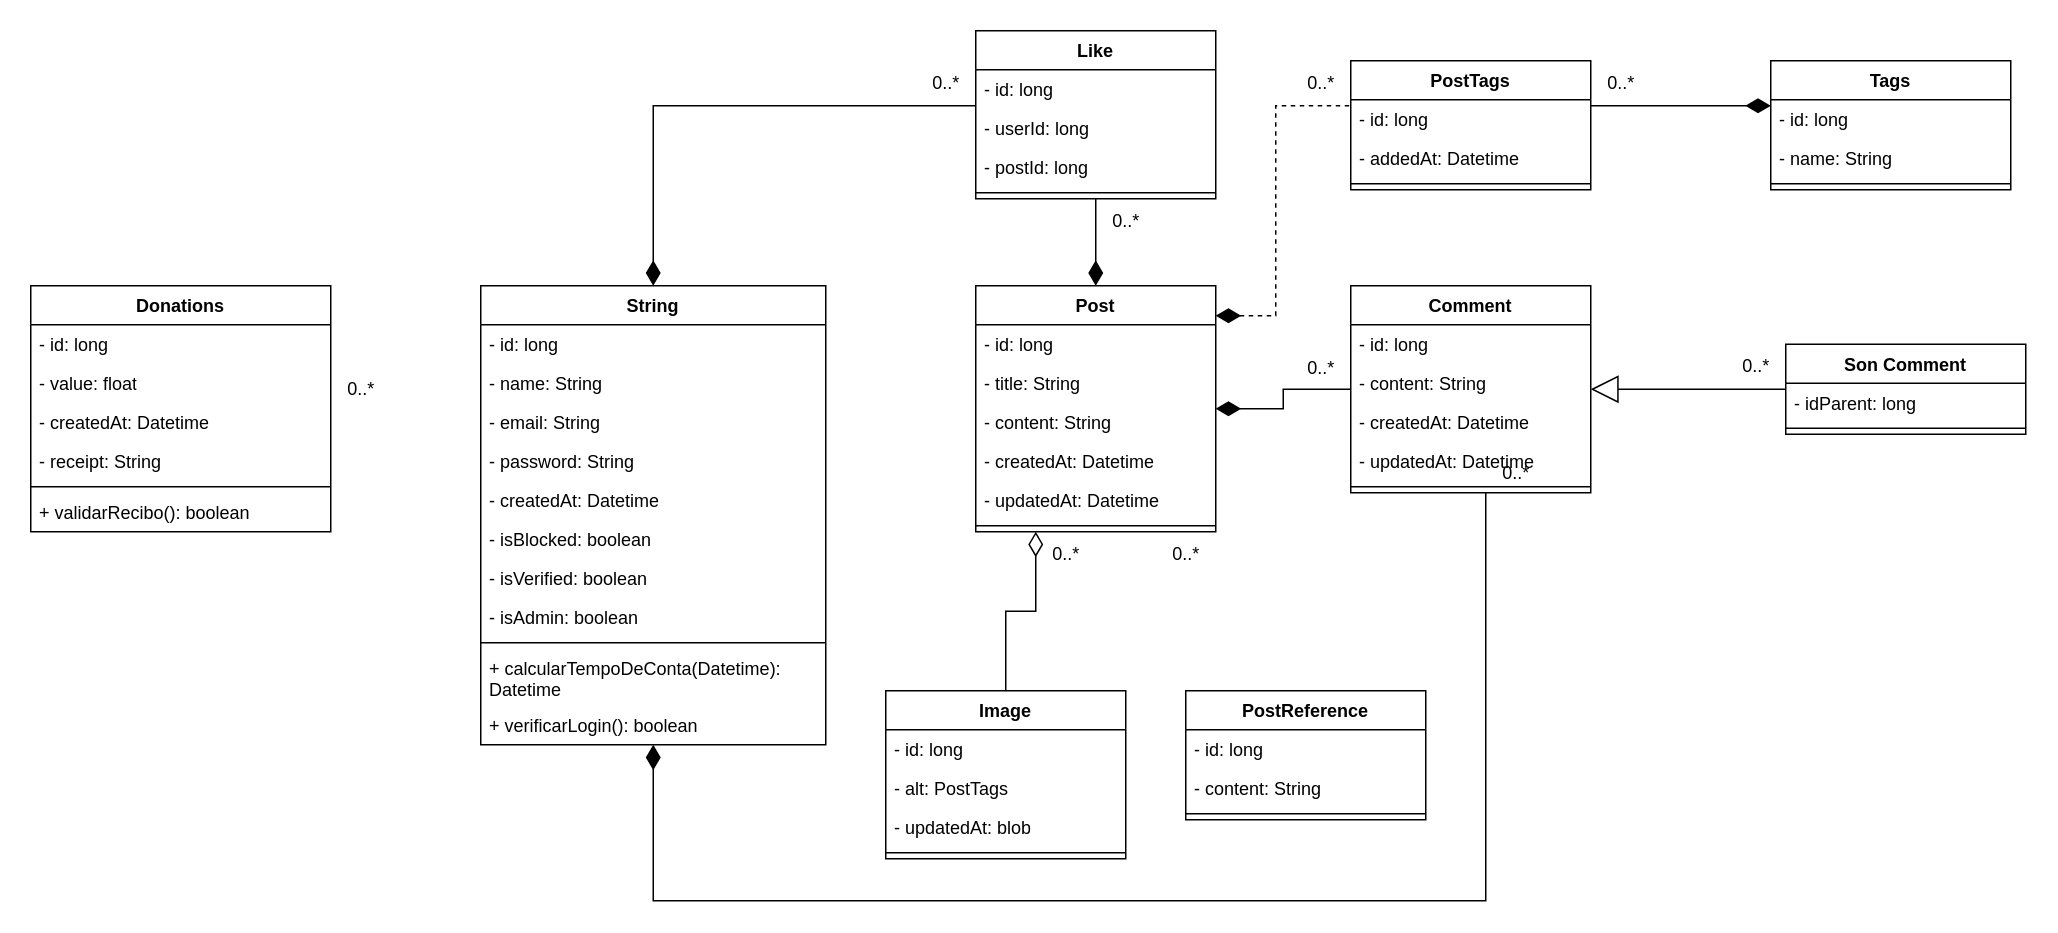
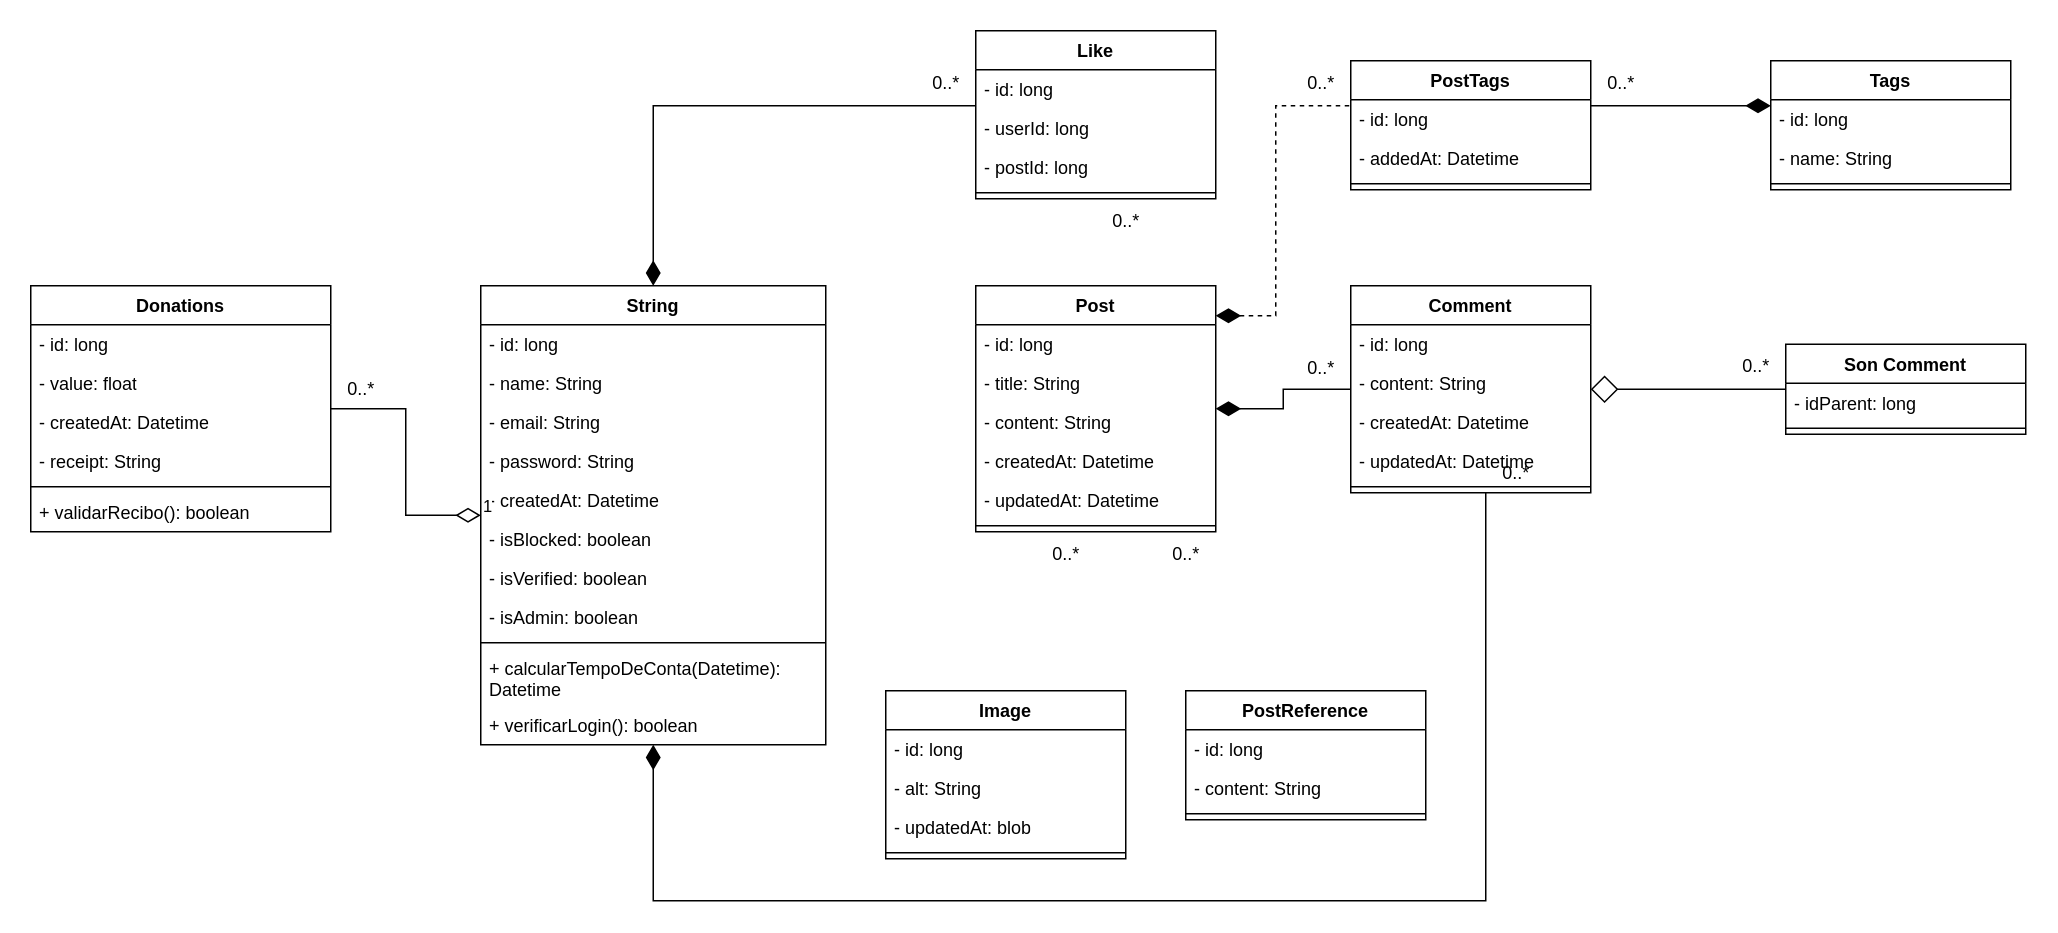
edge "Like" -> "Post": removed
edge "Son Comment" -> "Comment": arrowhead block -> diamond
edge "Donations" -> "String": added, label "1"
edge "Image" -> "Post": removed
node "- alt: PostTags": label "- alt: PostTags" -> "- alt: String"
